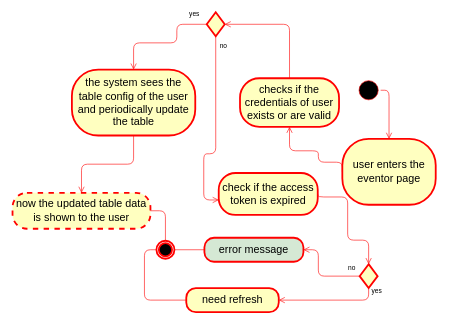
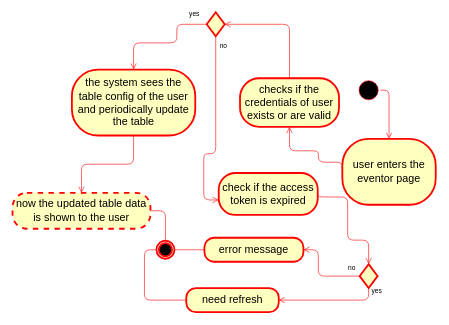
node "error message": fillcolor #d5e8d4 -> #ffffc0
